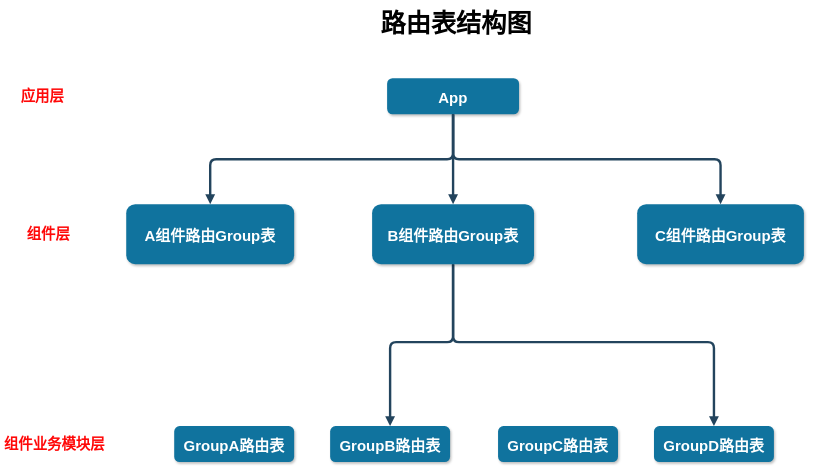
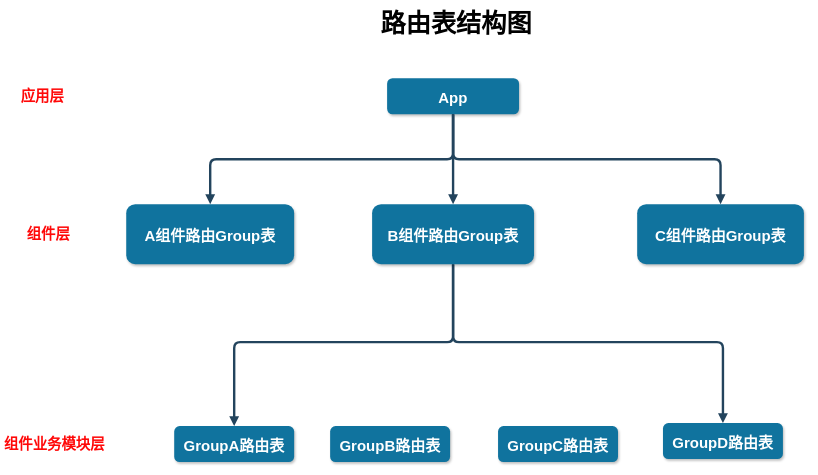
edge "B组件路由Group表" -> "GroupA路由表": added
edge "B组件路由Group表" -> "GroupB路由表": removed
node "GroupD路由表": moved (714, 444) -> (723, 441)
